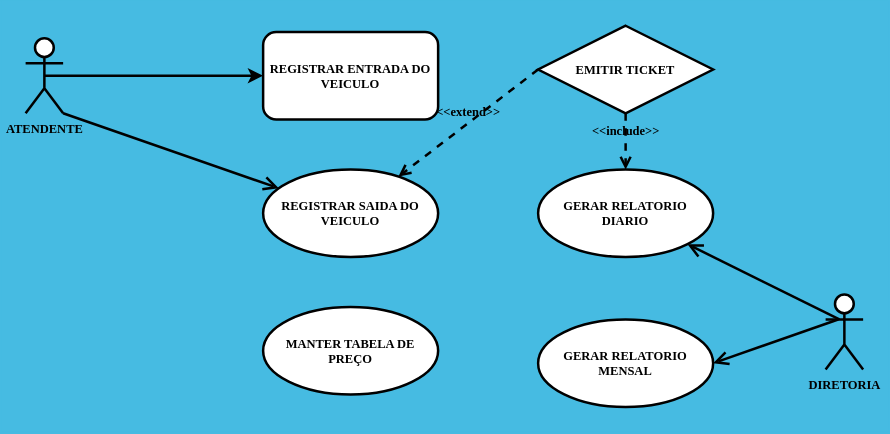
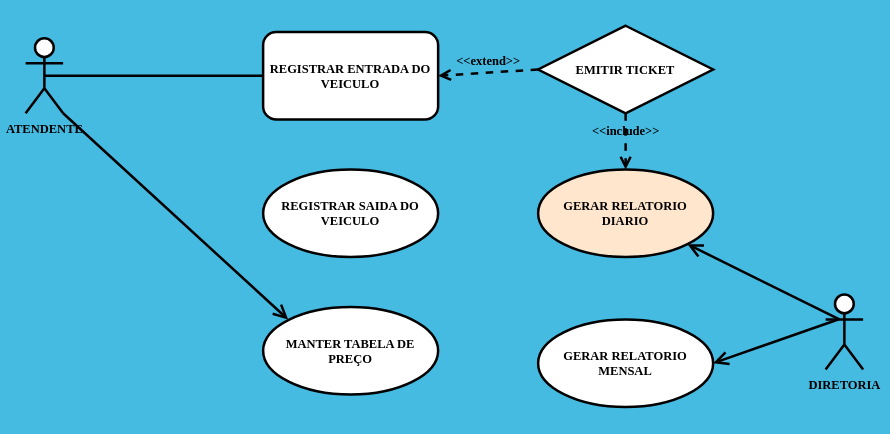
edge "ATENDENTE" -> "REGISTRAR ENTRADA DO VEICULO": arrowhead classic -> none
edge "EMITIR TICKET" -> "REGISTRAR SAIDA DO VEICULO": now "EMITIR TICKET" -> "REGISTRAR ENTRADA DO VEICULO"
edge "ATENDENTE" -> "REGISTRAR SAIDA DO VEICULO": now "ATENDENTE" -> "MANTER TABELA DE PREÇO"
node "GERAR RELATORIO DIARIO": fillcolor #ffffff -> #ffe6cc
